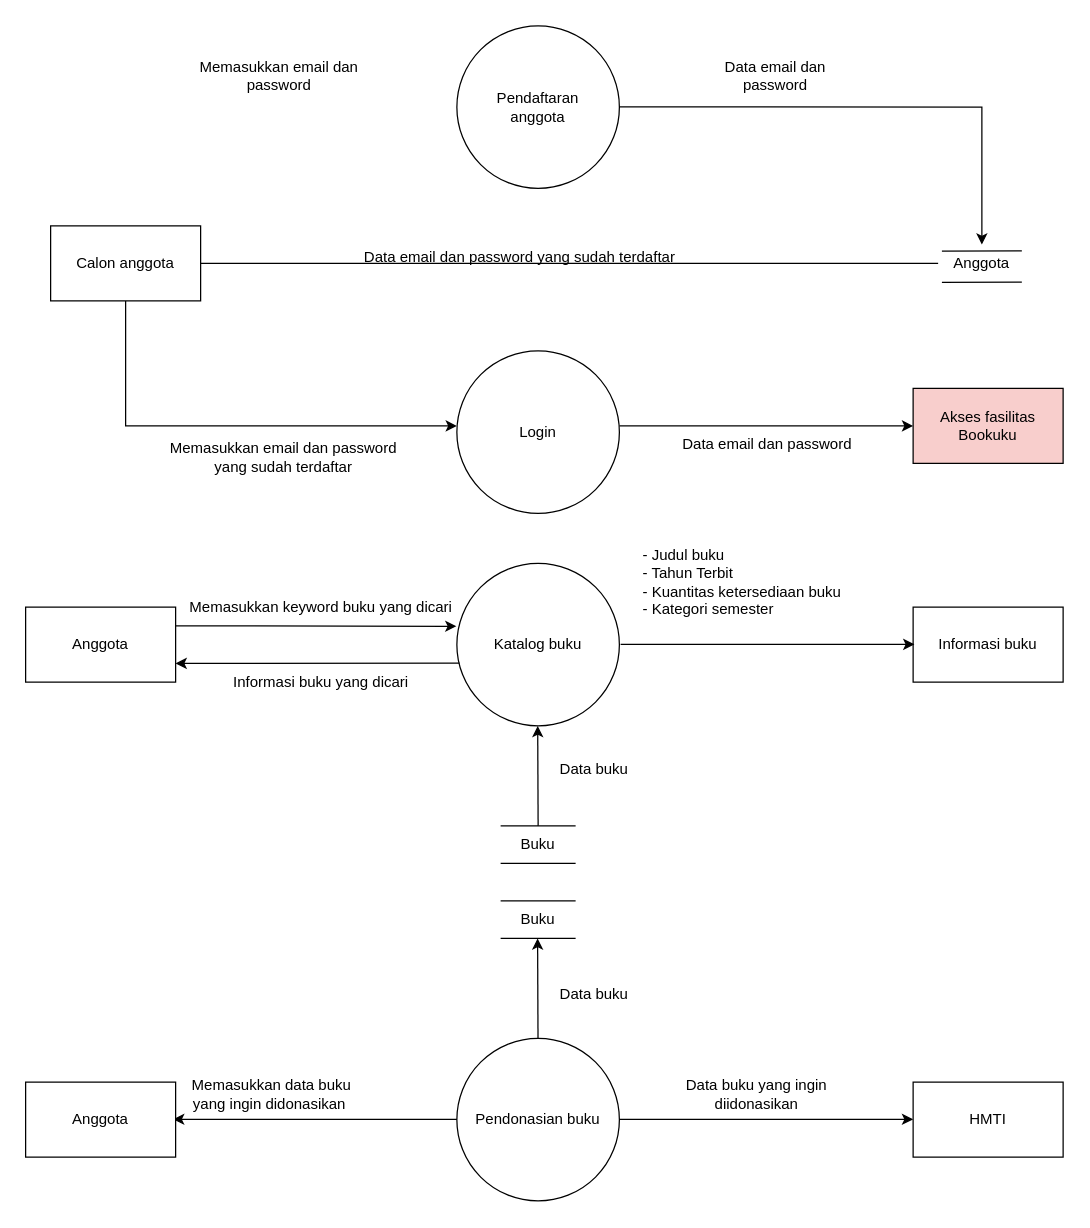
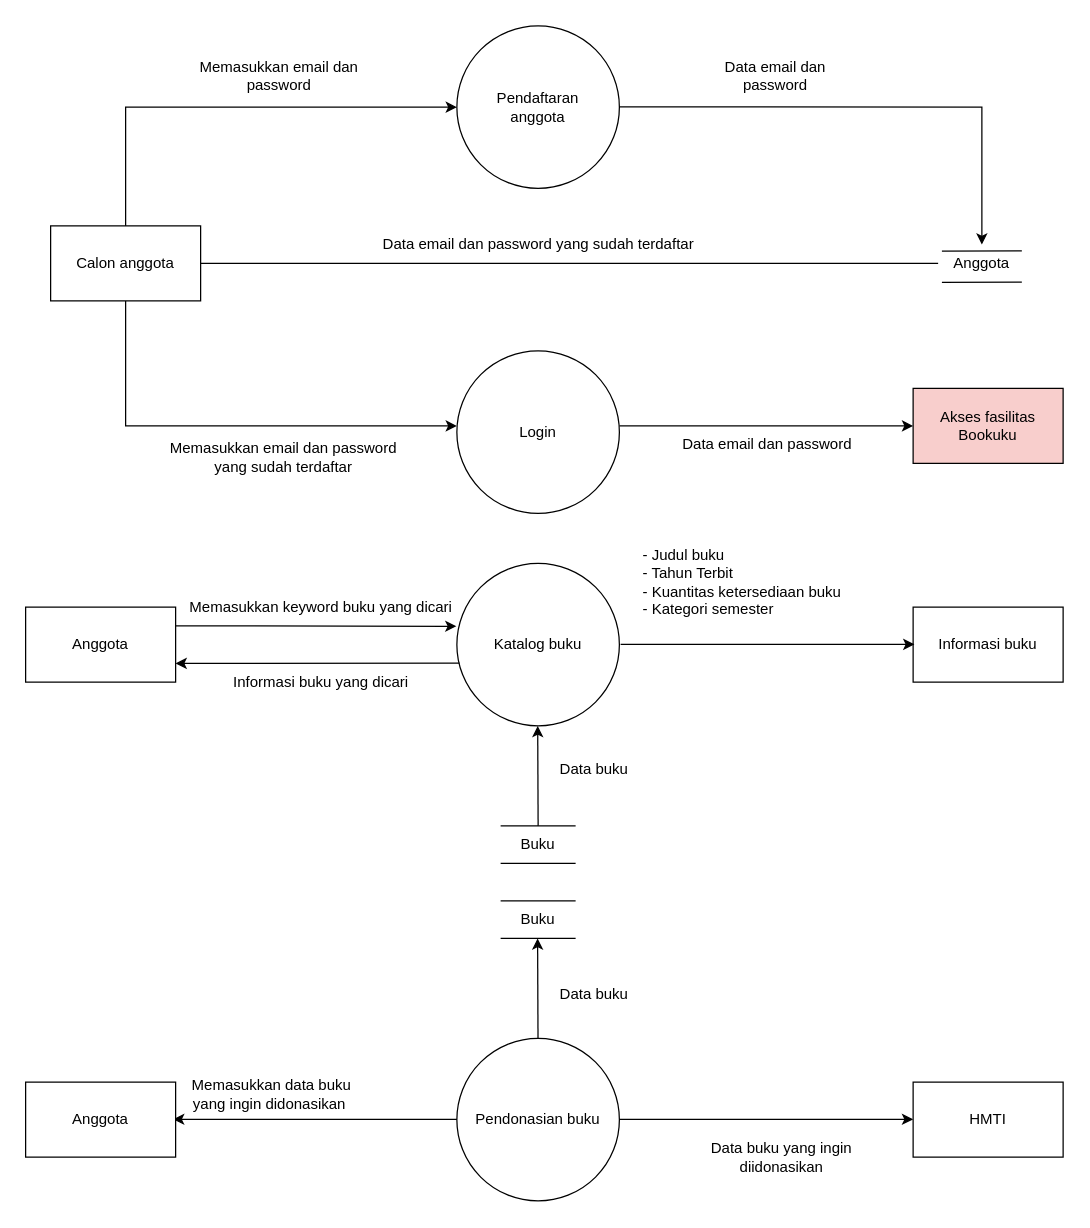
edge "Calon anggota" -> "Pendaftaran anggota": added
node "Data email dan password yang sudah terdaftar": moved (519, 257) -> (538, 244)
node "Data buku yang ingin diidonasikan": moved (757, 1094) -> (782, 1157)
